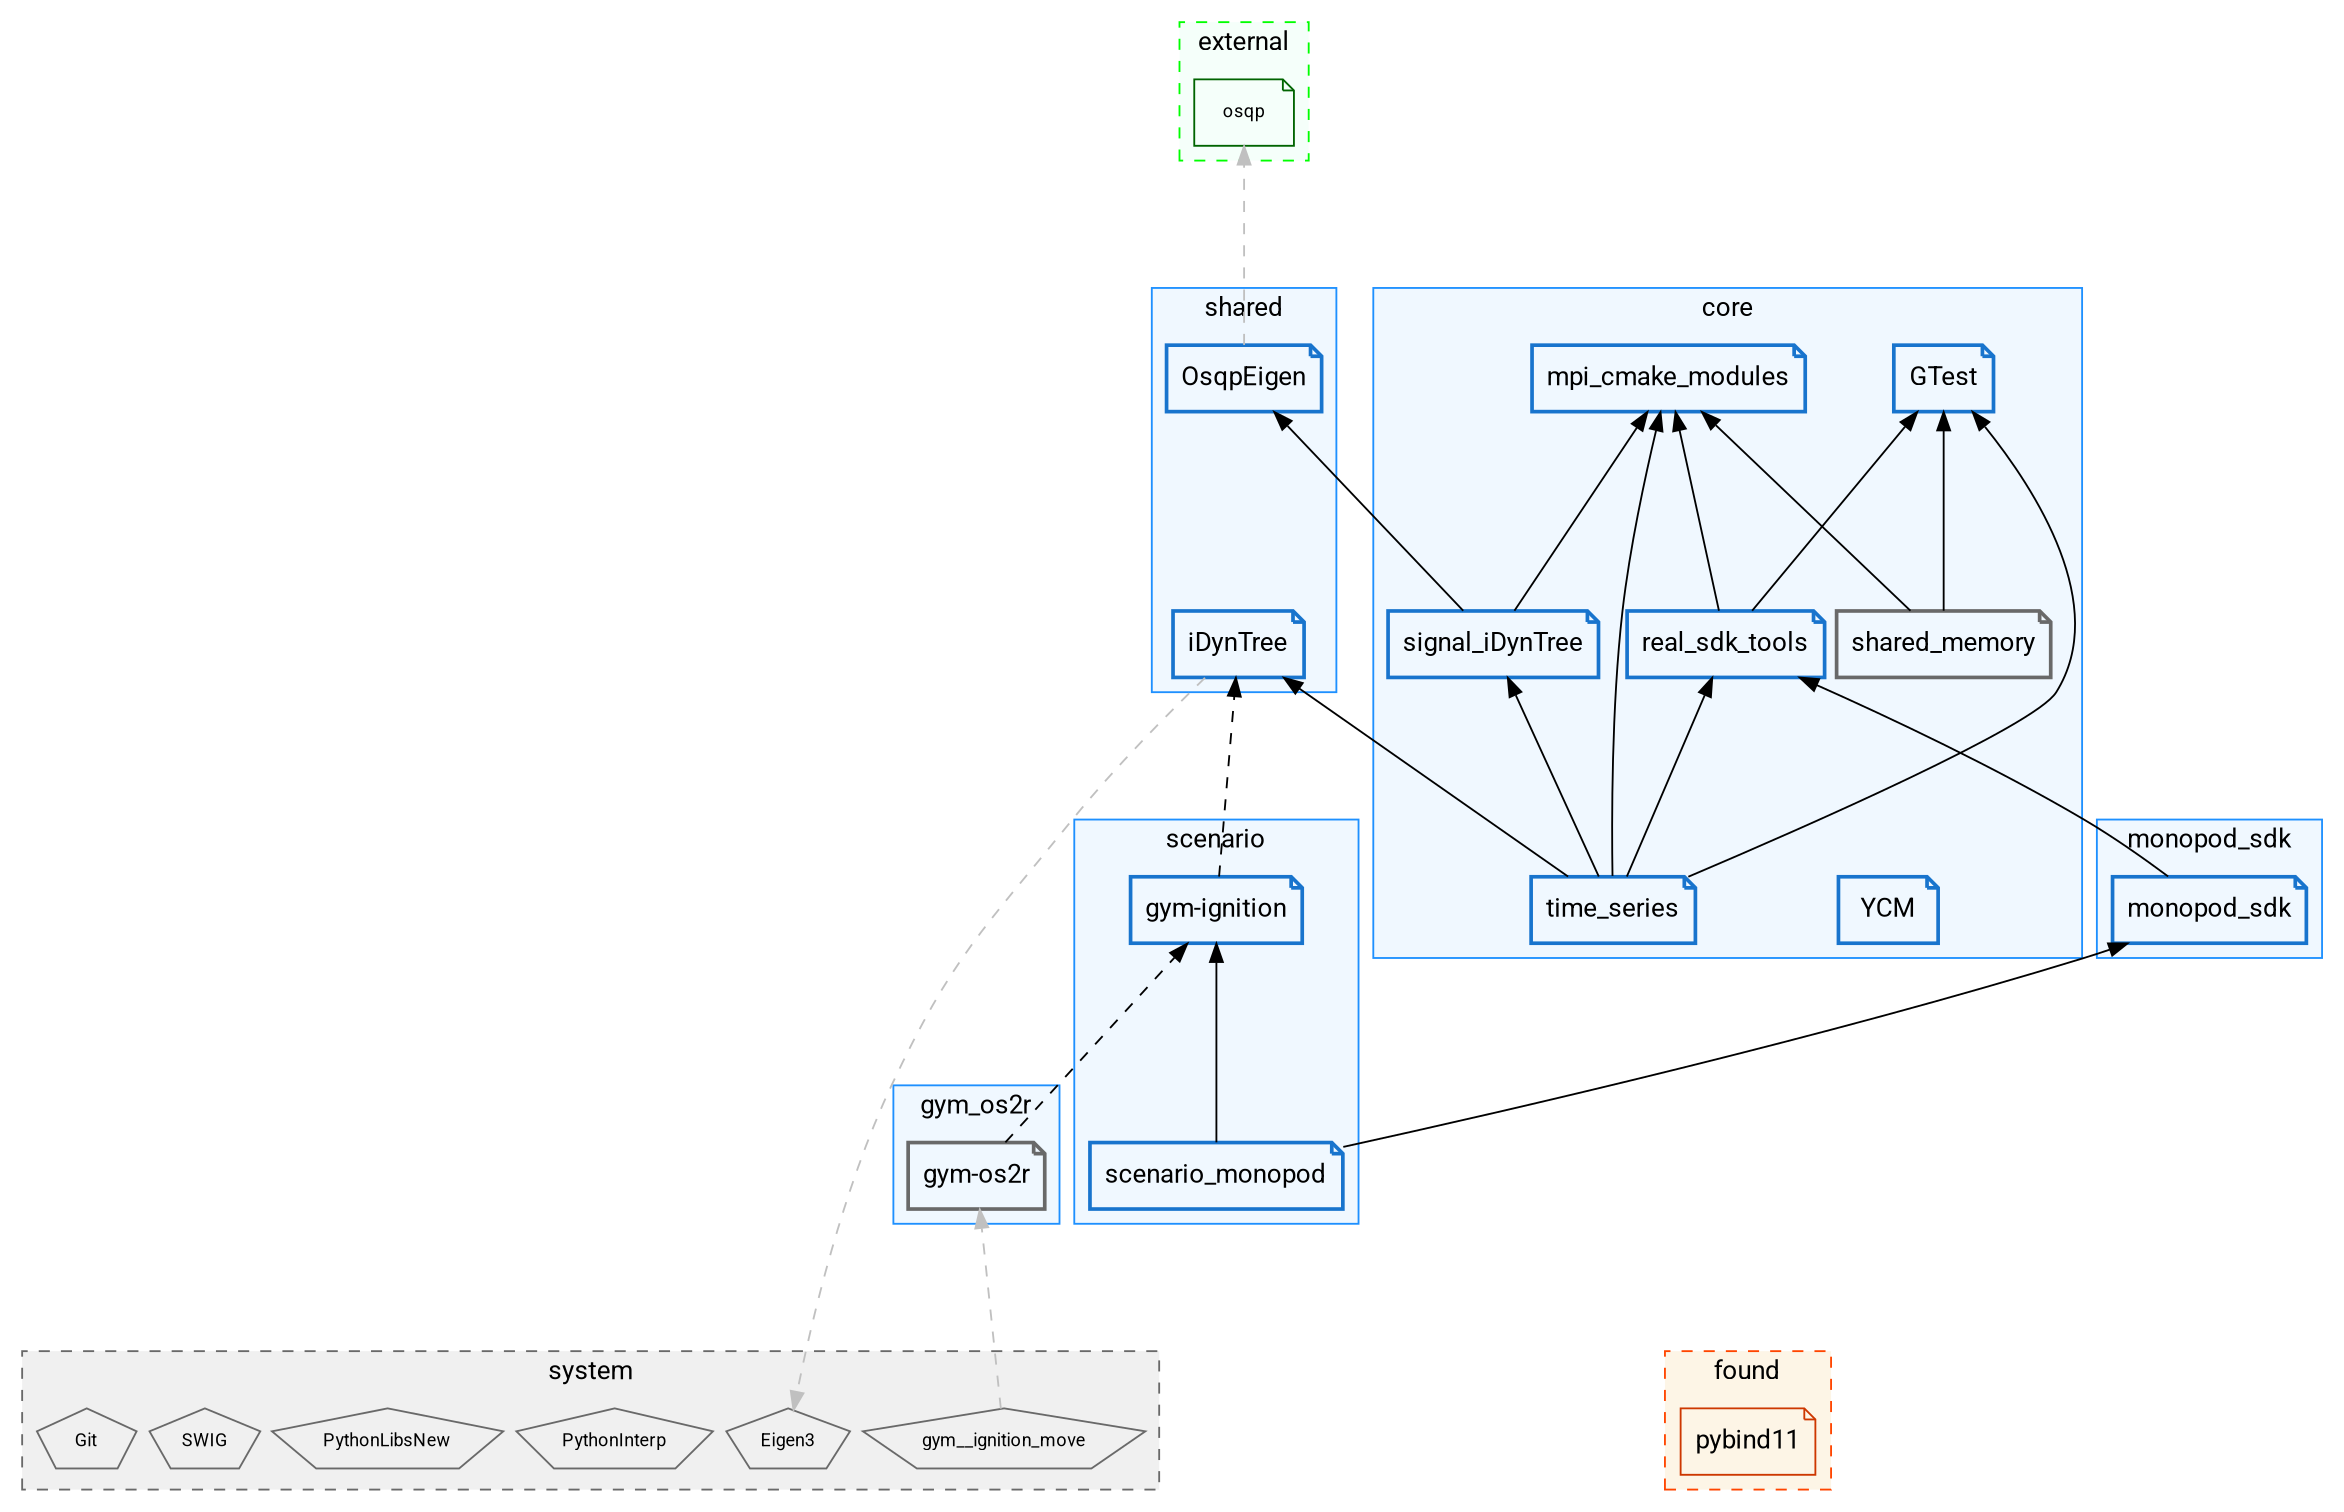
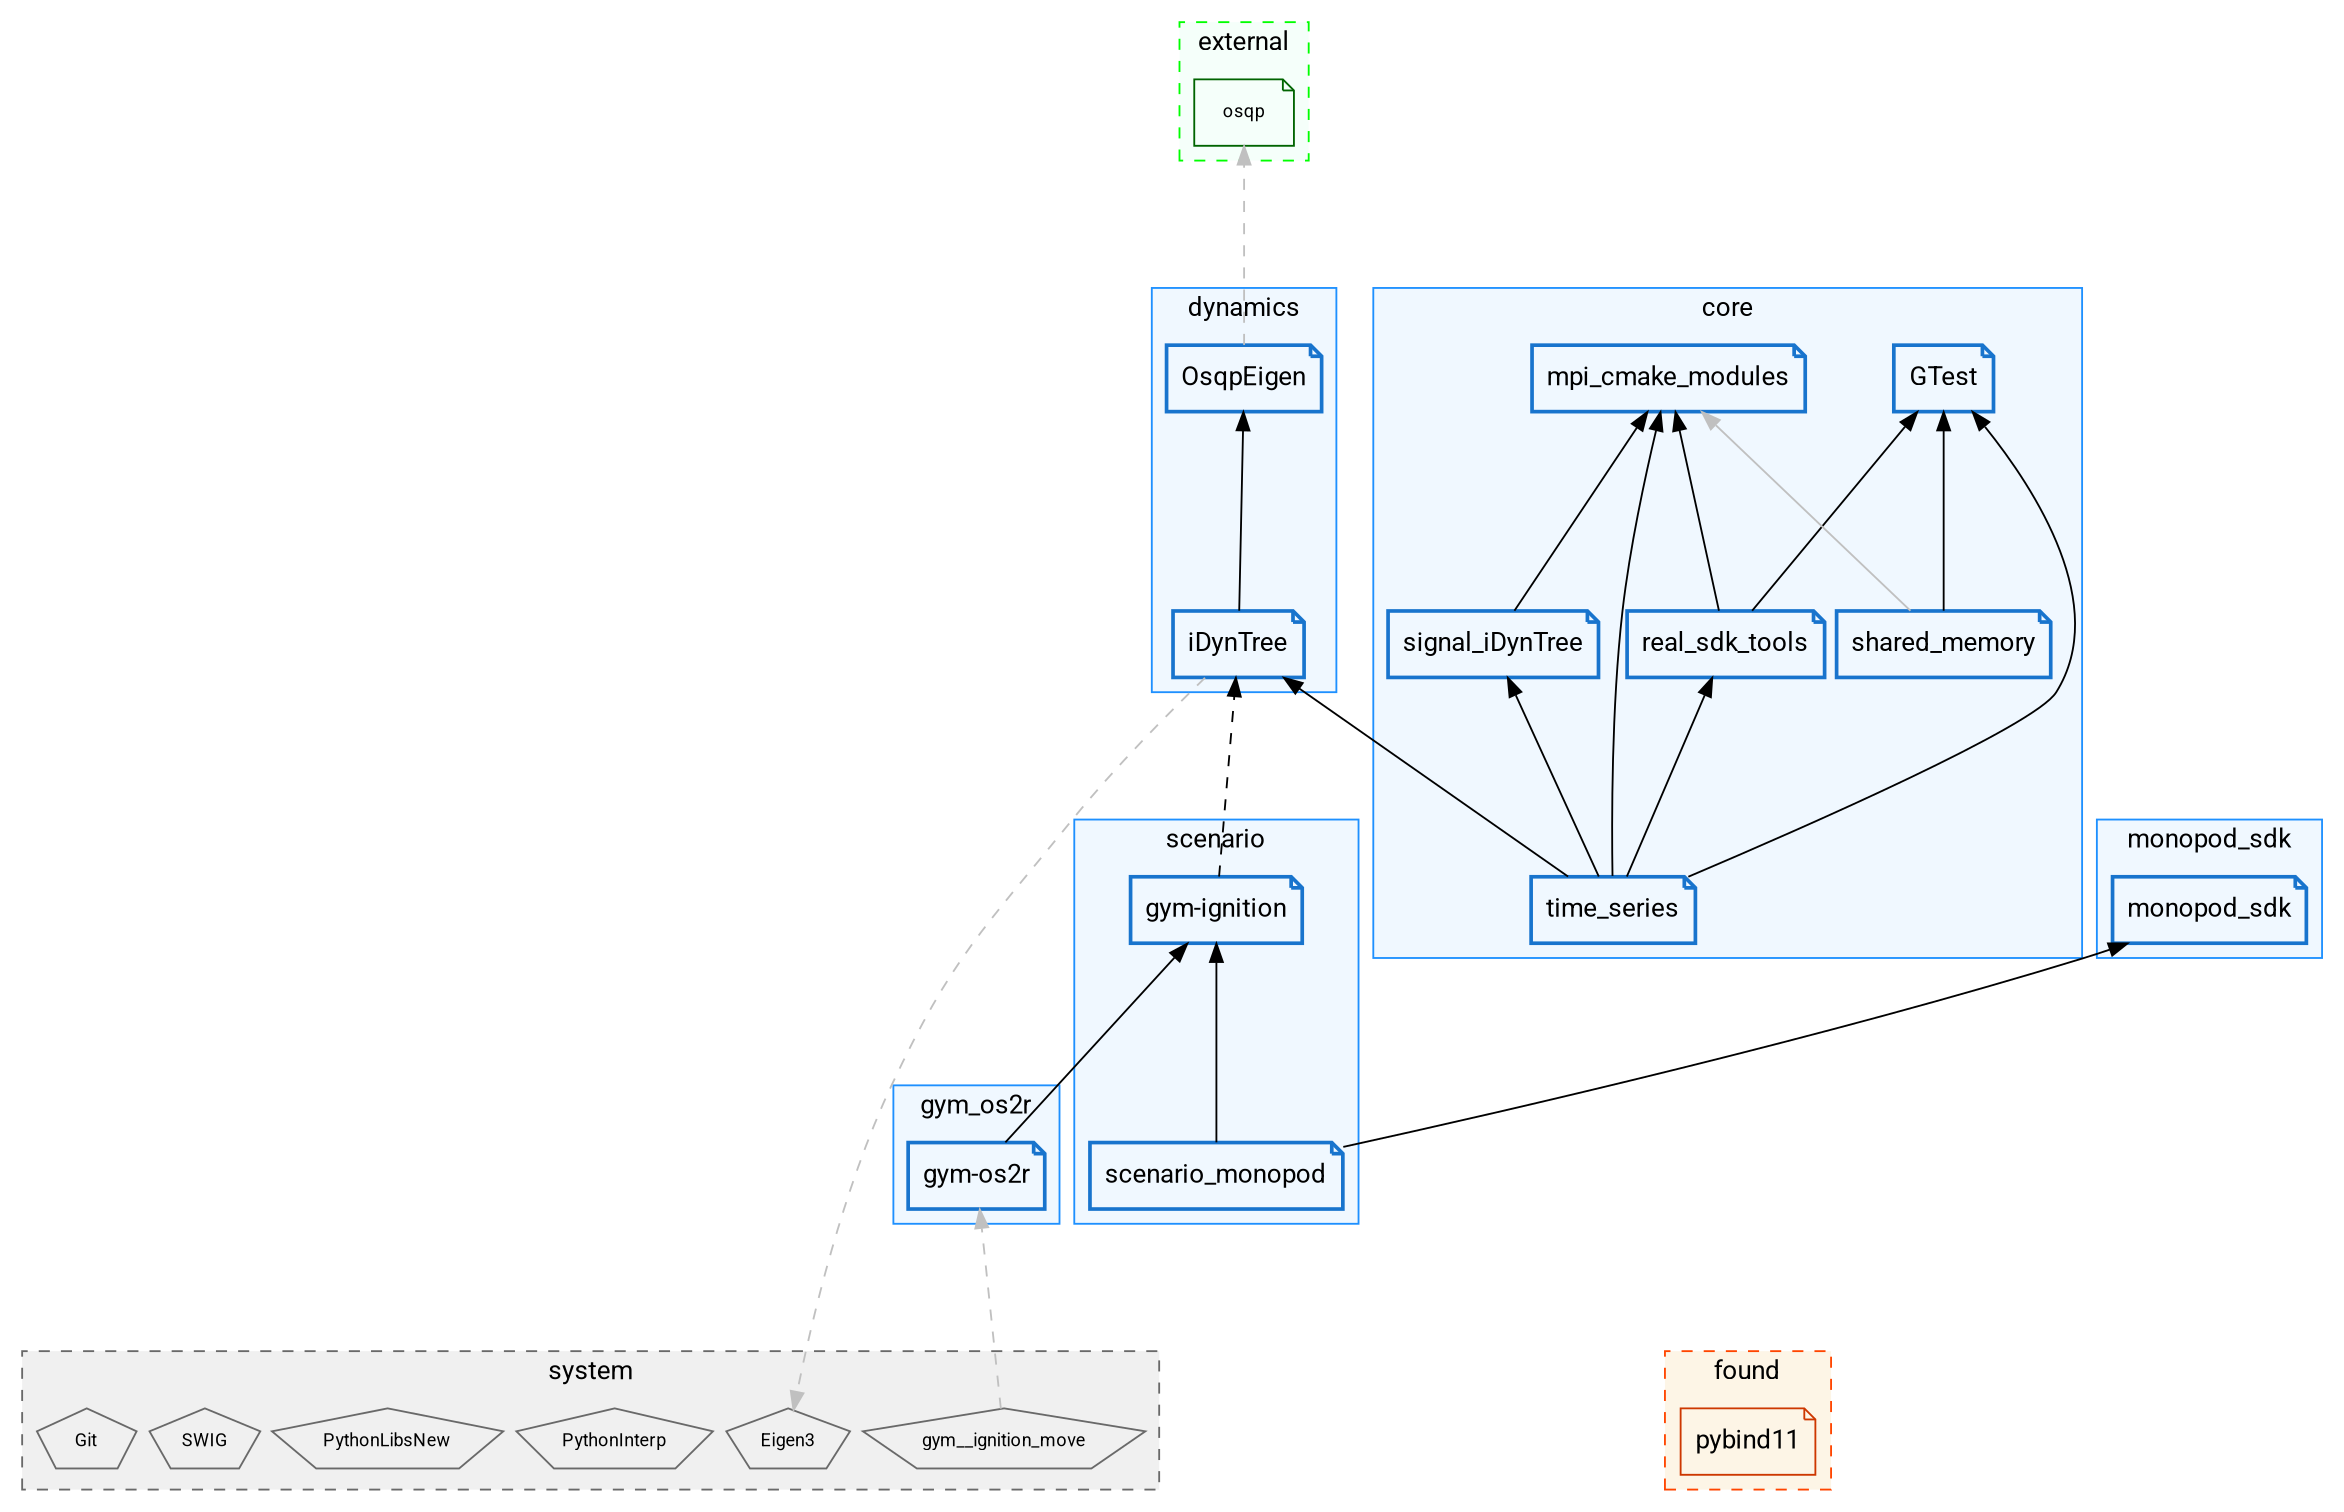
cluster "shared": label "shared" -> "dynamics"
edge "shared_memory" -> "mpi_cmake_modules": color black -> gray
edge "signal_iDynTree" -> "OsqpEigen": now "iDynTree" -> "OsqpEigen"
node "shared_memory": color dimgray -> dodgerblue3
edge "monopod_sdk" -> "real_sdk_tools": removed
node "YCM": removed
edge "gym-os2r" -> "gym-ignition": style dashed -> solid
node "gym-os2r": color dimgray -> dodgerblue3
